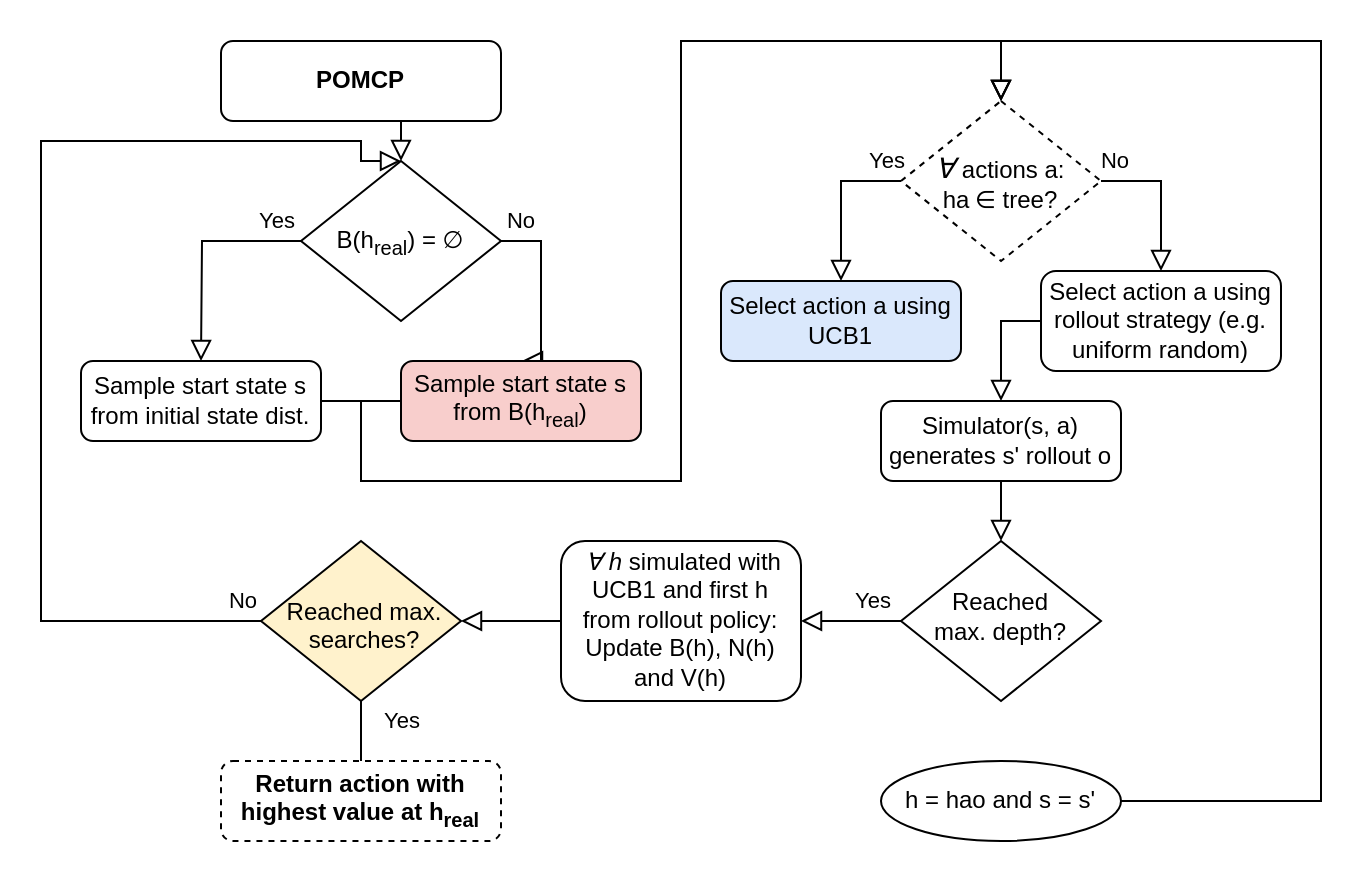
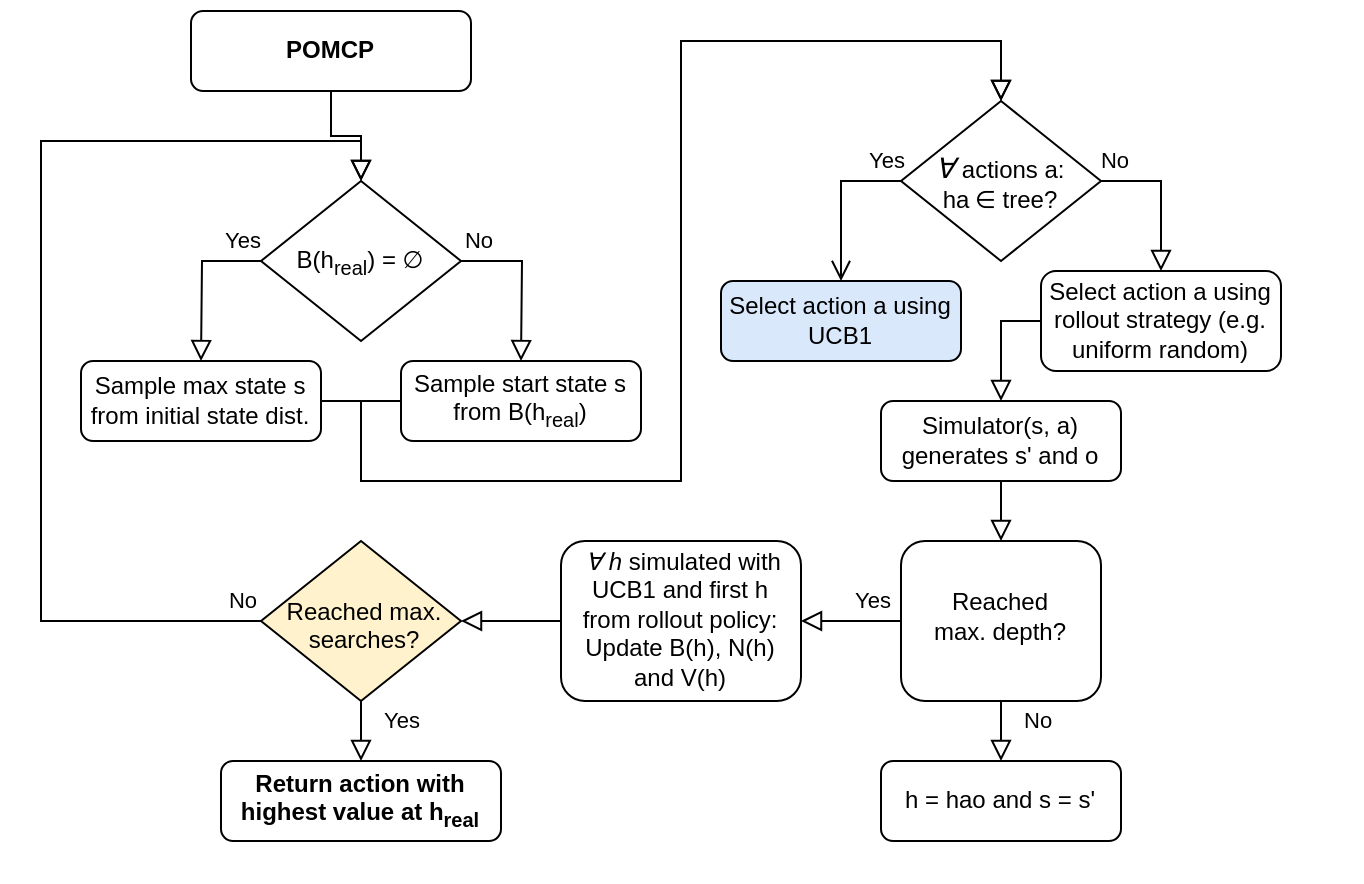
node "POMCP": moved (361, 81) -> (331, 51)
node "∀ actions a: ha ∈ tree?": style dashed -> solid
node "B(hreal) = ∅": moved (401, 241) -> (361, 261)
edge "∀ actions a: ha ∈ tree?" -> "Select action a using UCB1": arrowhead block -> open
edge "h = hao and s = s'" -> "∀ actions a: ha ∈ tree?": removed
node "Sample start state s from initial state dist.": label "Sample start state s from initial state dist." -> "Sample max state s from initial state dist."
node "Sample start state s from B(hreal)": fillcolor #f8cecc -> #ffffff
node "Simulator(s, a) generates s' rollout o": label "Simulator(s, a) generates s' rollout o" -> "Simulator(s, a) generates s' and o"
node "Reached max. depth?": shape diamond -> rounded rectangle
edge "Reached max. depth?" -> "h = hao and s = s'": added, label "No"
edge "Reached max. searches?" -- "Return action with highest value at hreal": arrowhead none -> block
node "Return action with highest value at hreal": style dashed -> solid
node "h = hao and s = s'": shape ellipse -> rounded rectangle
